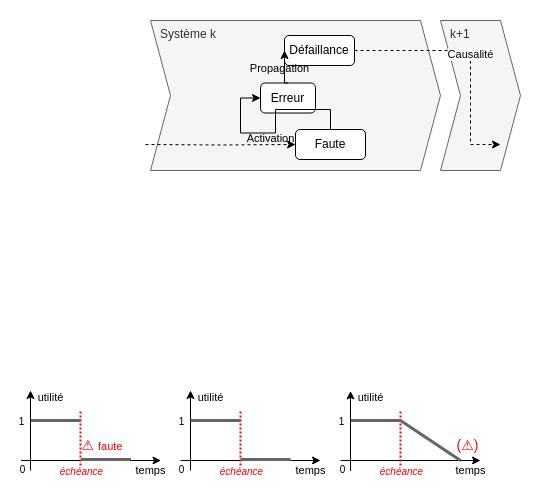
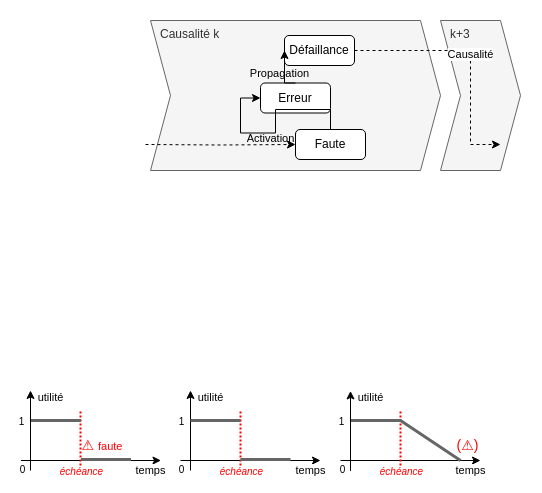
node "Système k": label "Système k" -> "Causalité k"
node "k+1": label "k+1" -> "k+3"
node "Erreur": size 55x30 -> 70x30
